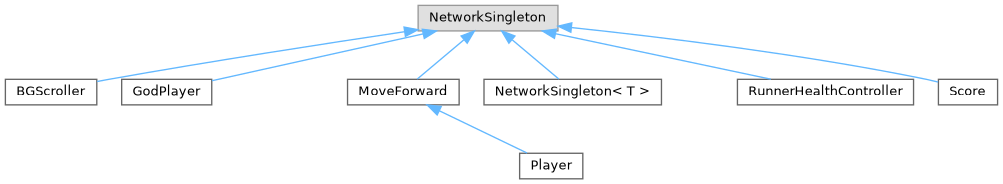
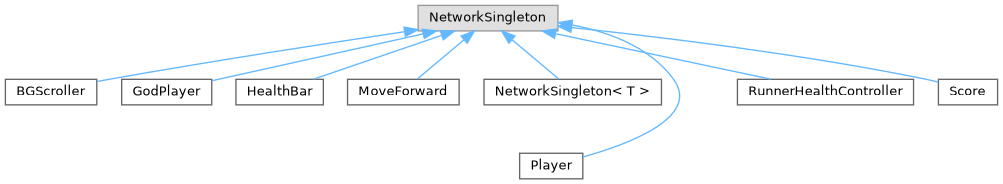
node "HealthBar": added
edge "Player" -> "MoveForward": now "Player" -> "NetworkSingleton"
